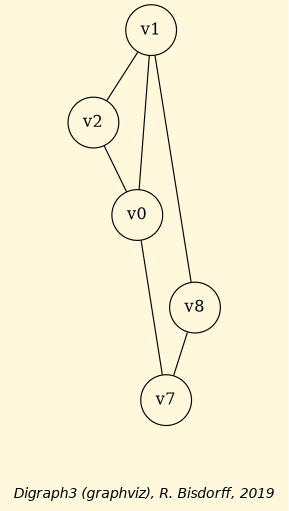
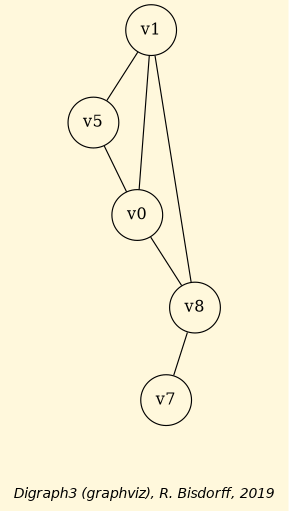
node "v2": label "v2" -> "v5"
edge "v0" -- "v7": now "v0" -- "v8"
